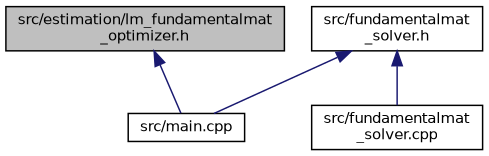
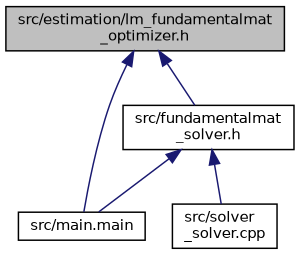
edge "src/fundamentalmat _solver.h" -> "src/estimation/lm_fundamentalmat _optimizer.h": added
node "src/main.cpp": label "src/main.cpp" -> "src/main.main"
node "src/fundamentalmat _solver.cpp": label "src/fundamentalmat _solver.cpp" -> "src/solver _solver.cpp"
